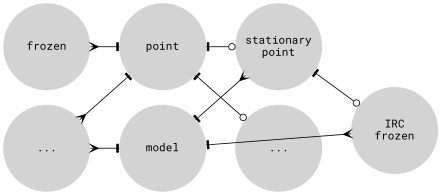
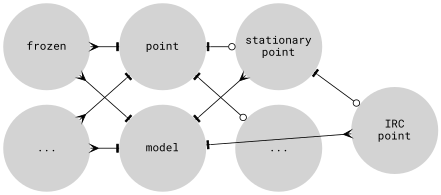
edge "frozen" -- "model": added
node "IRC frozen": label "IRC frozen" -> "IRC point"
